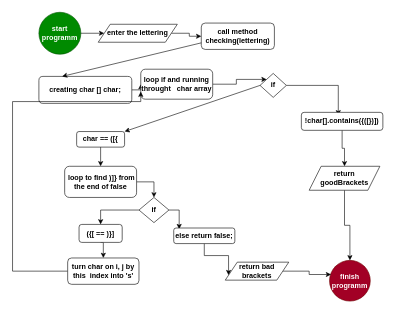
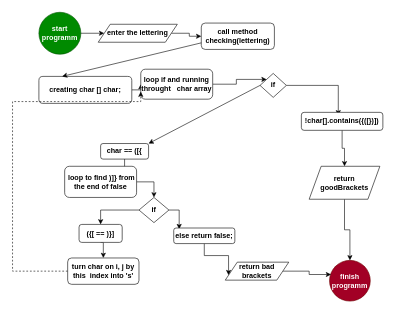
node "char == ([{": moved (101, 140) -> (125, 152)
edge "turn char on i, j by this index into 's'" -> "loop if and running throught char array": style solid -> dashed
node "return goodBrackets": size 71x24 -> 71x33
